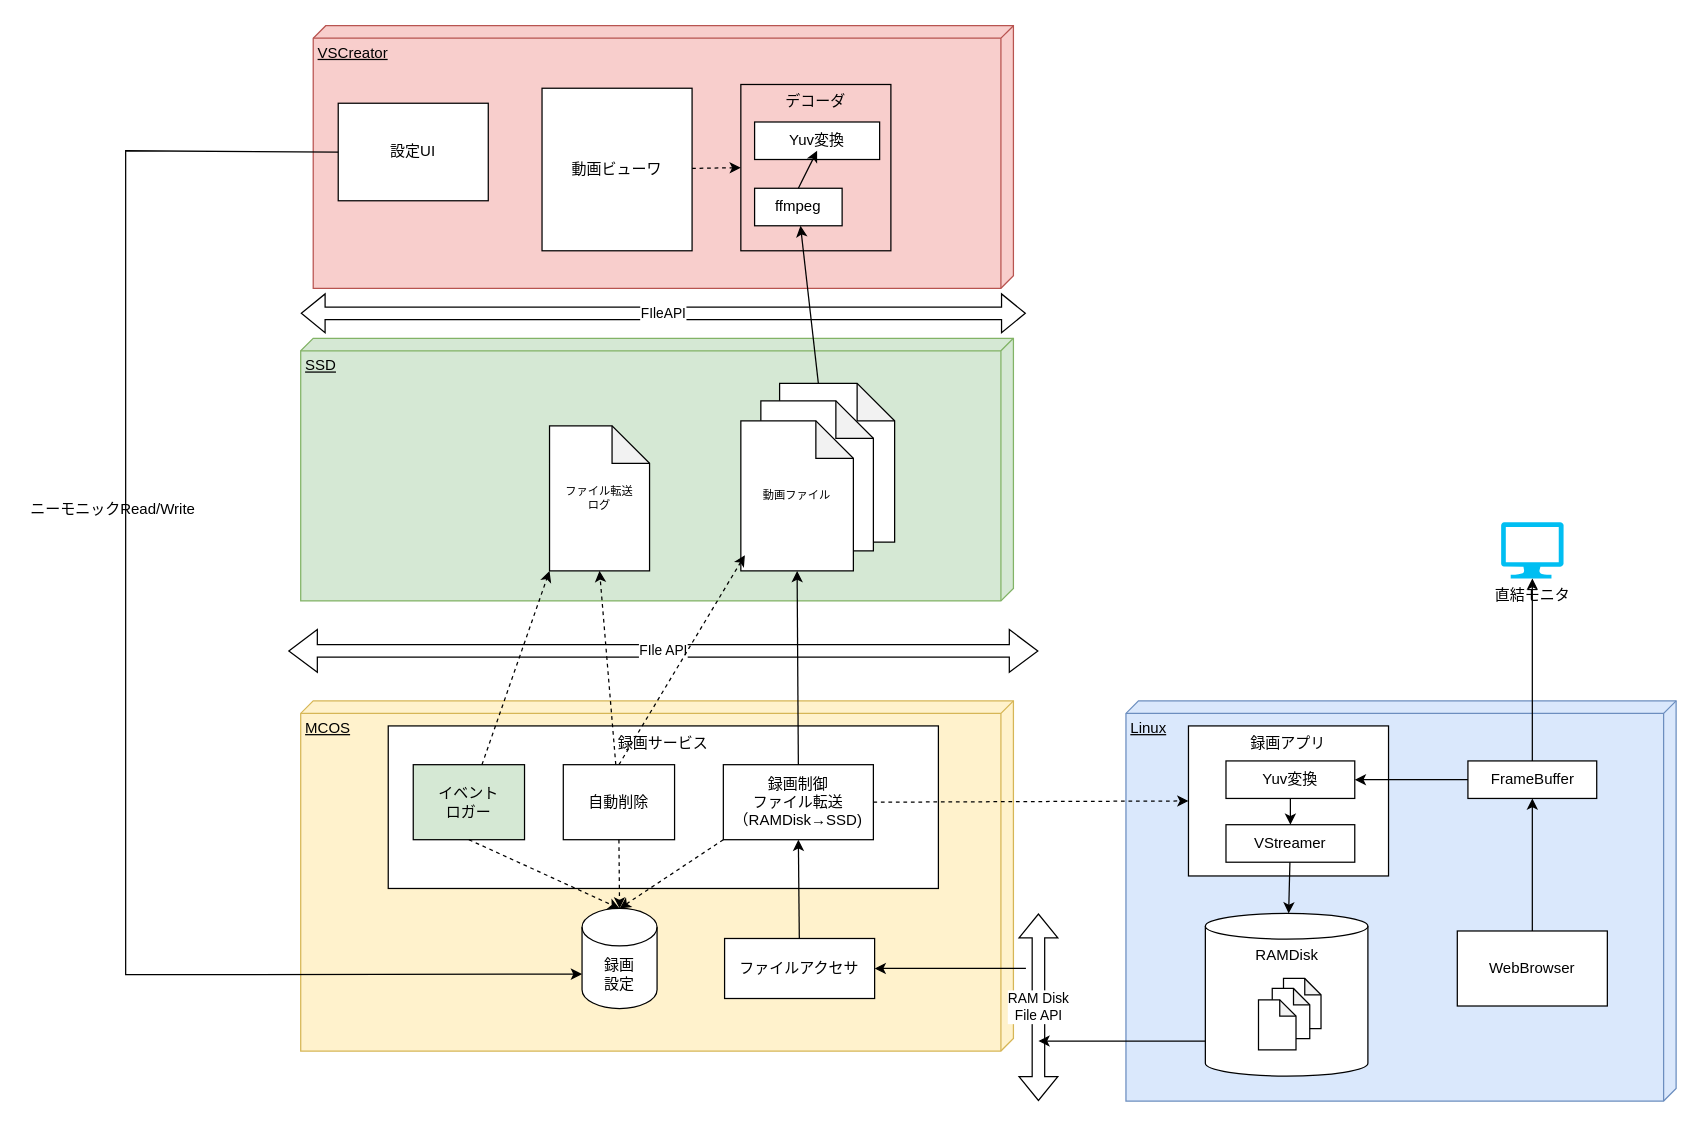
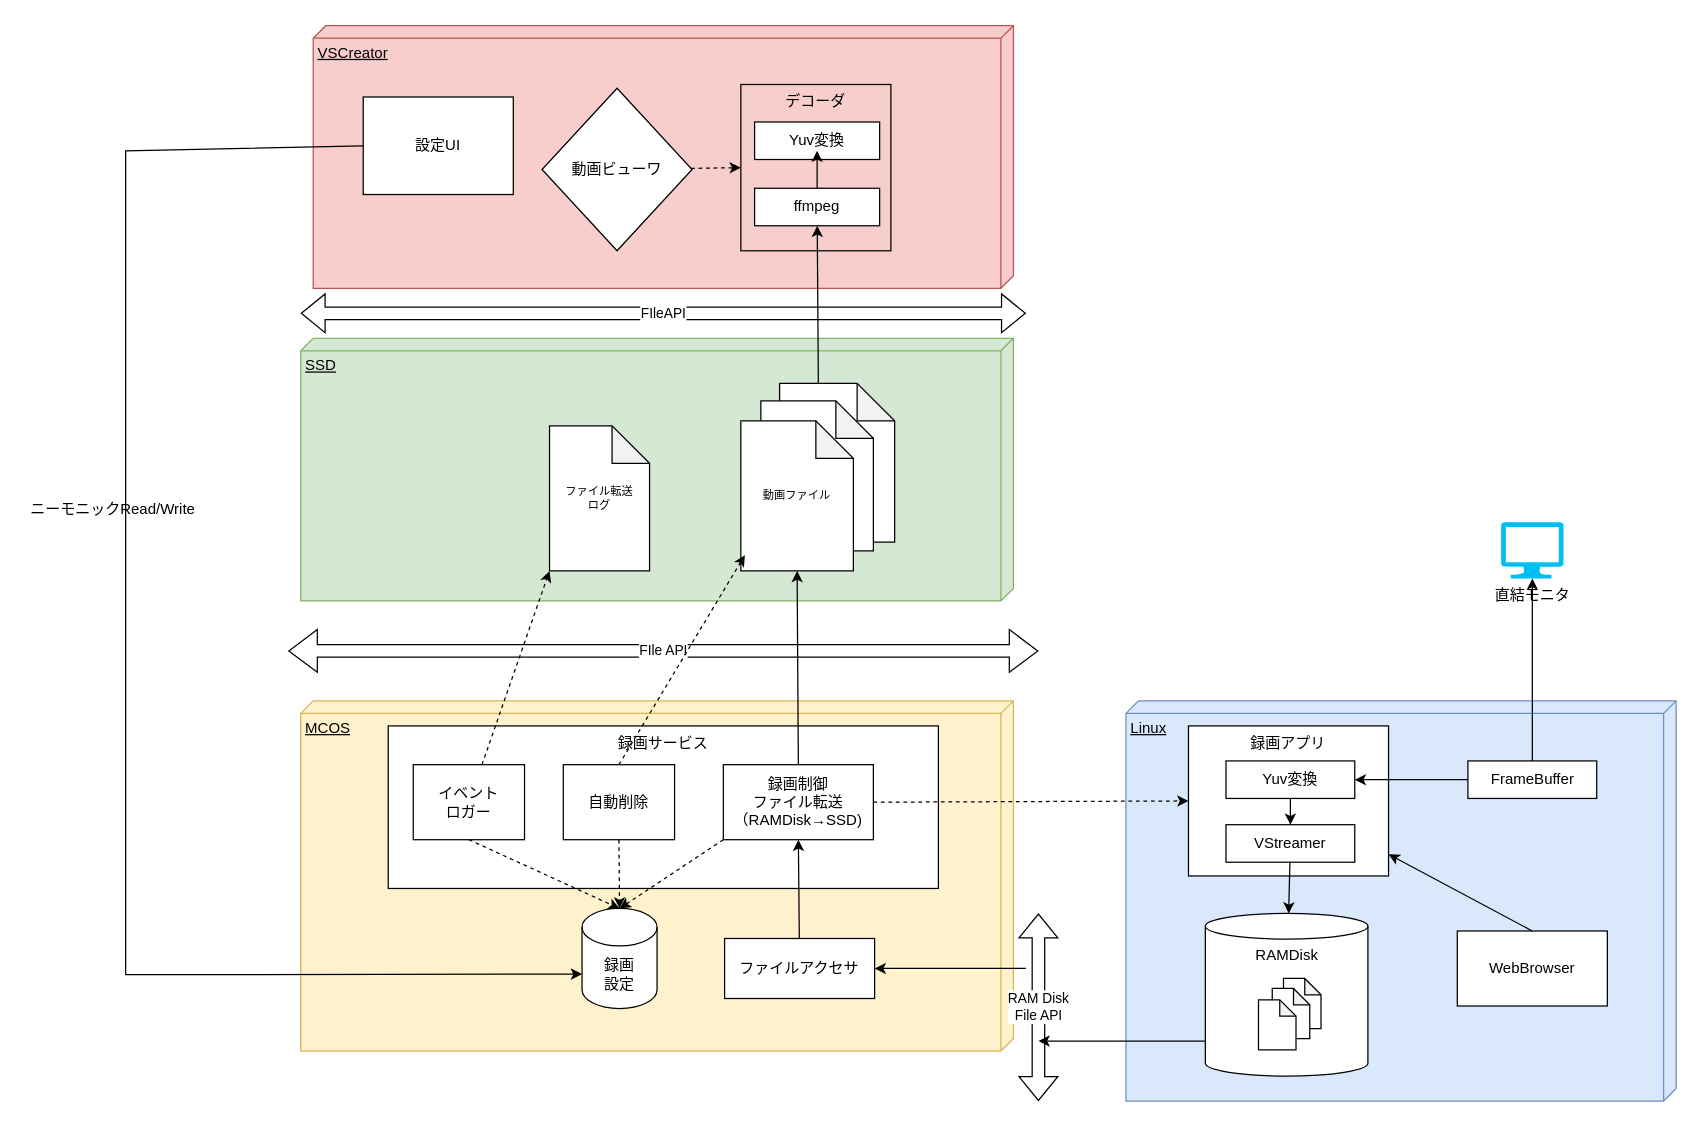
node "設定UI": moved (413, 152) -> (438, 146)
node "動画ビューワ": shape rectangle -> diamond
node "ffmpeg": size 88x38 -> 125x38
edge "自動削除" -> "ファイル転送 ログ": removed
node "イベント ロガー": fillcolor #d5e8d4 -> #ffffff
edge "WebBrowser" -> "FrameBuffer": now "WebBrowser" -> "録画アプリ"
